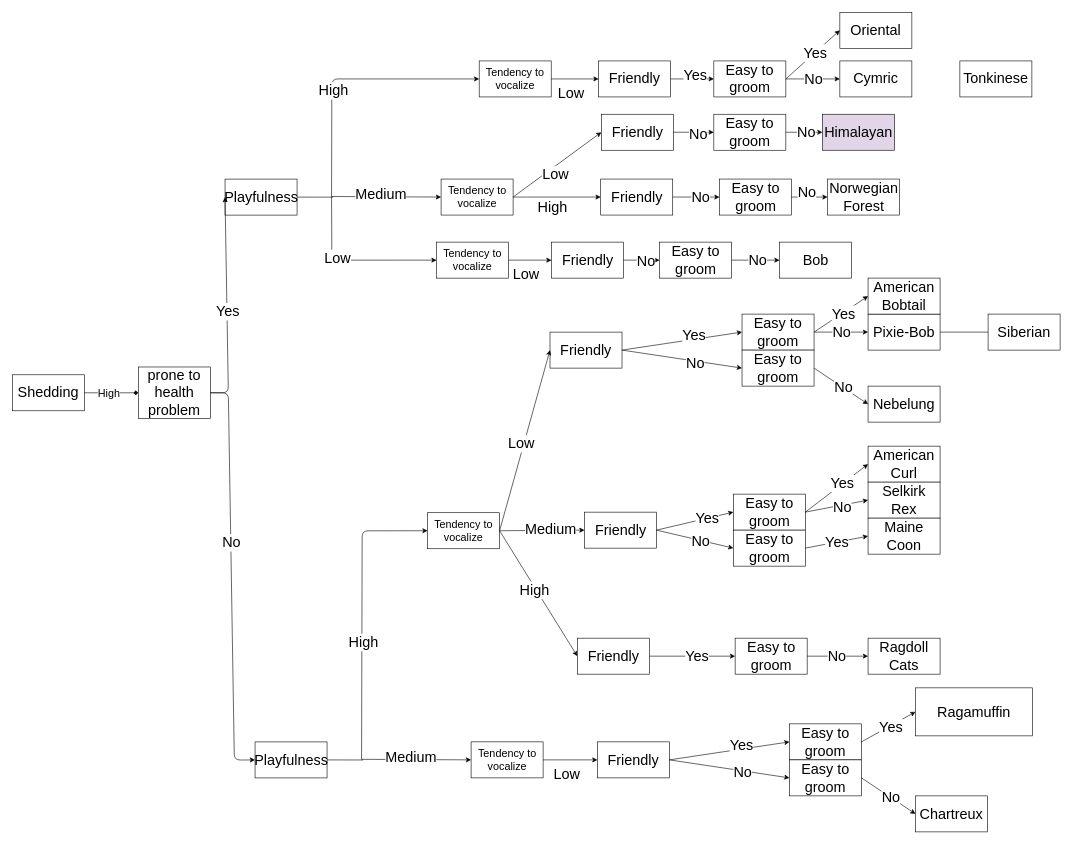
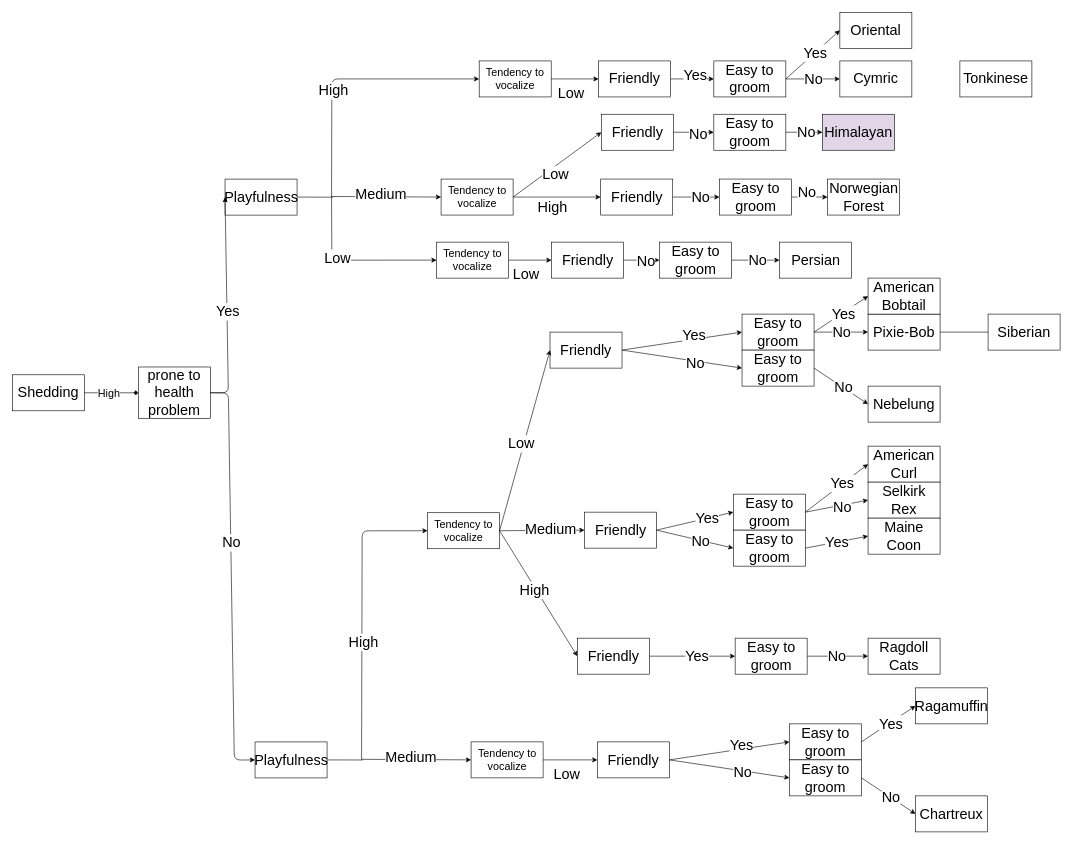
node "Bob": label "Bob" -> "Persian"
node "Ragamuffin": size 117x48 -> 72x36
